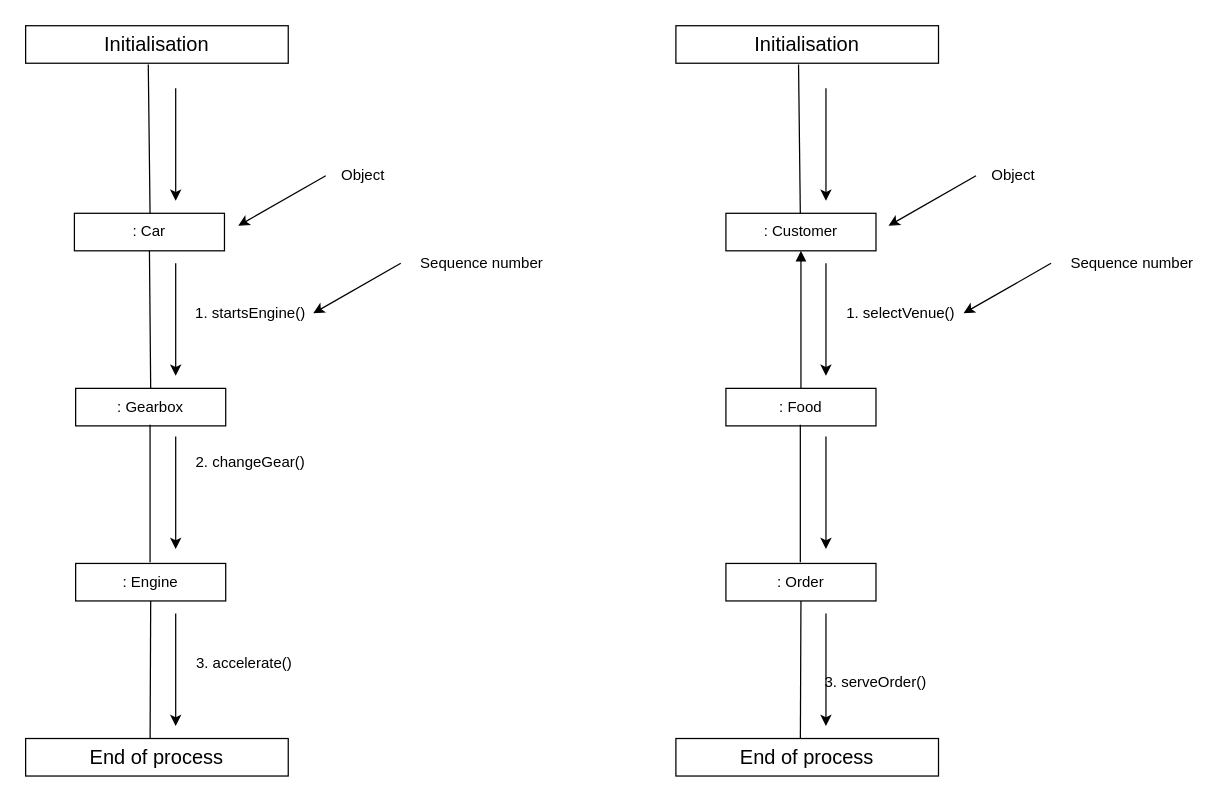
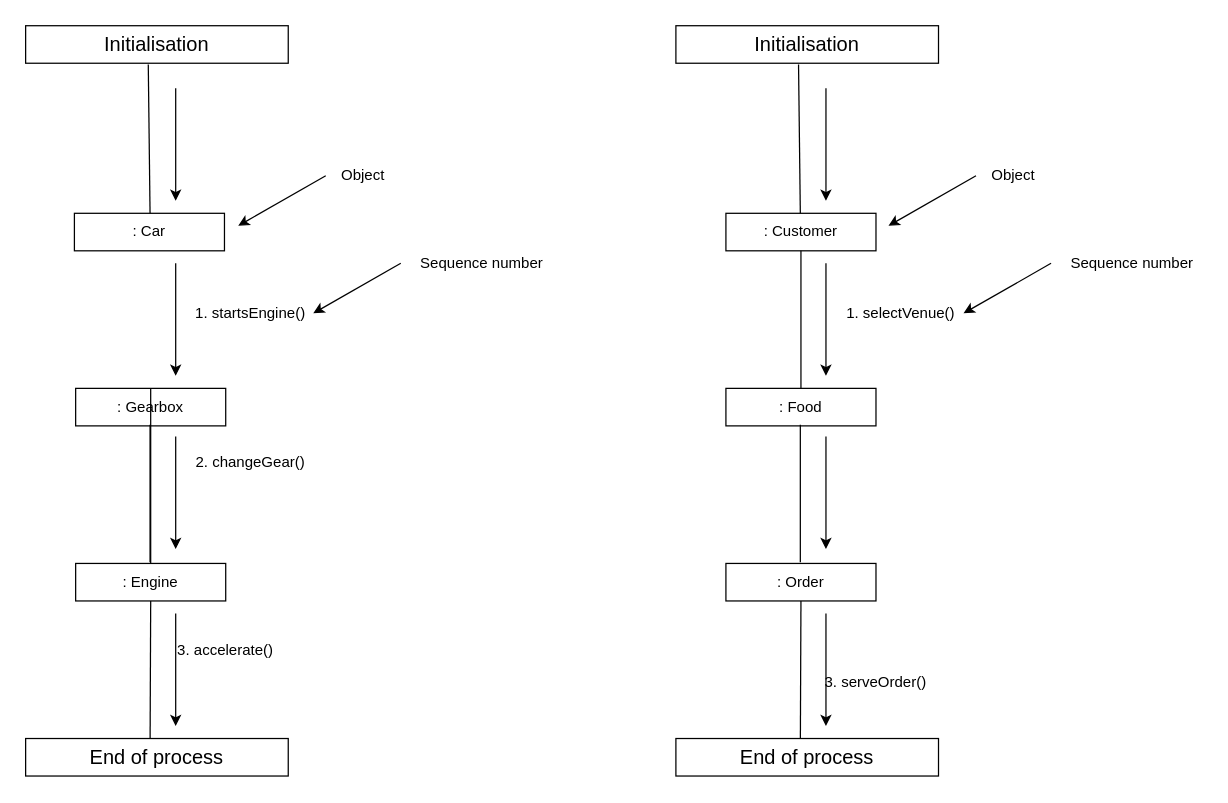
edge ": Food" -> ": Customer": arrowhead block -> none
edge ": Car" -- ": Gearbox": now ": Engine" -- ": Gearbox"
node "3. accelerate()": moved (244, 663) -> (226, 651)
